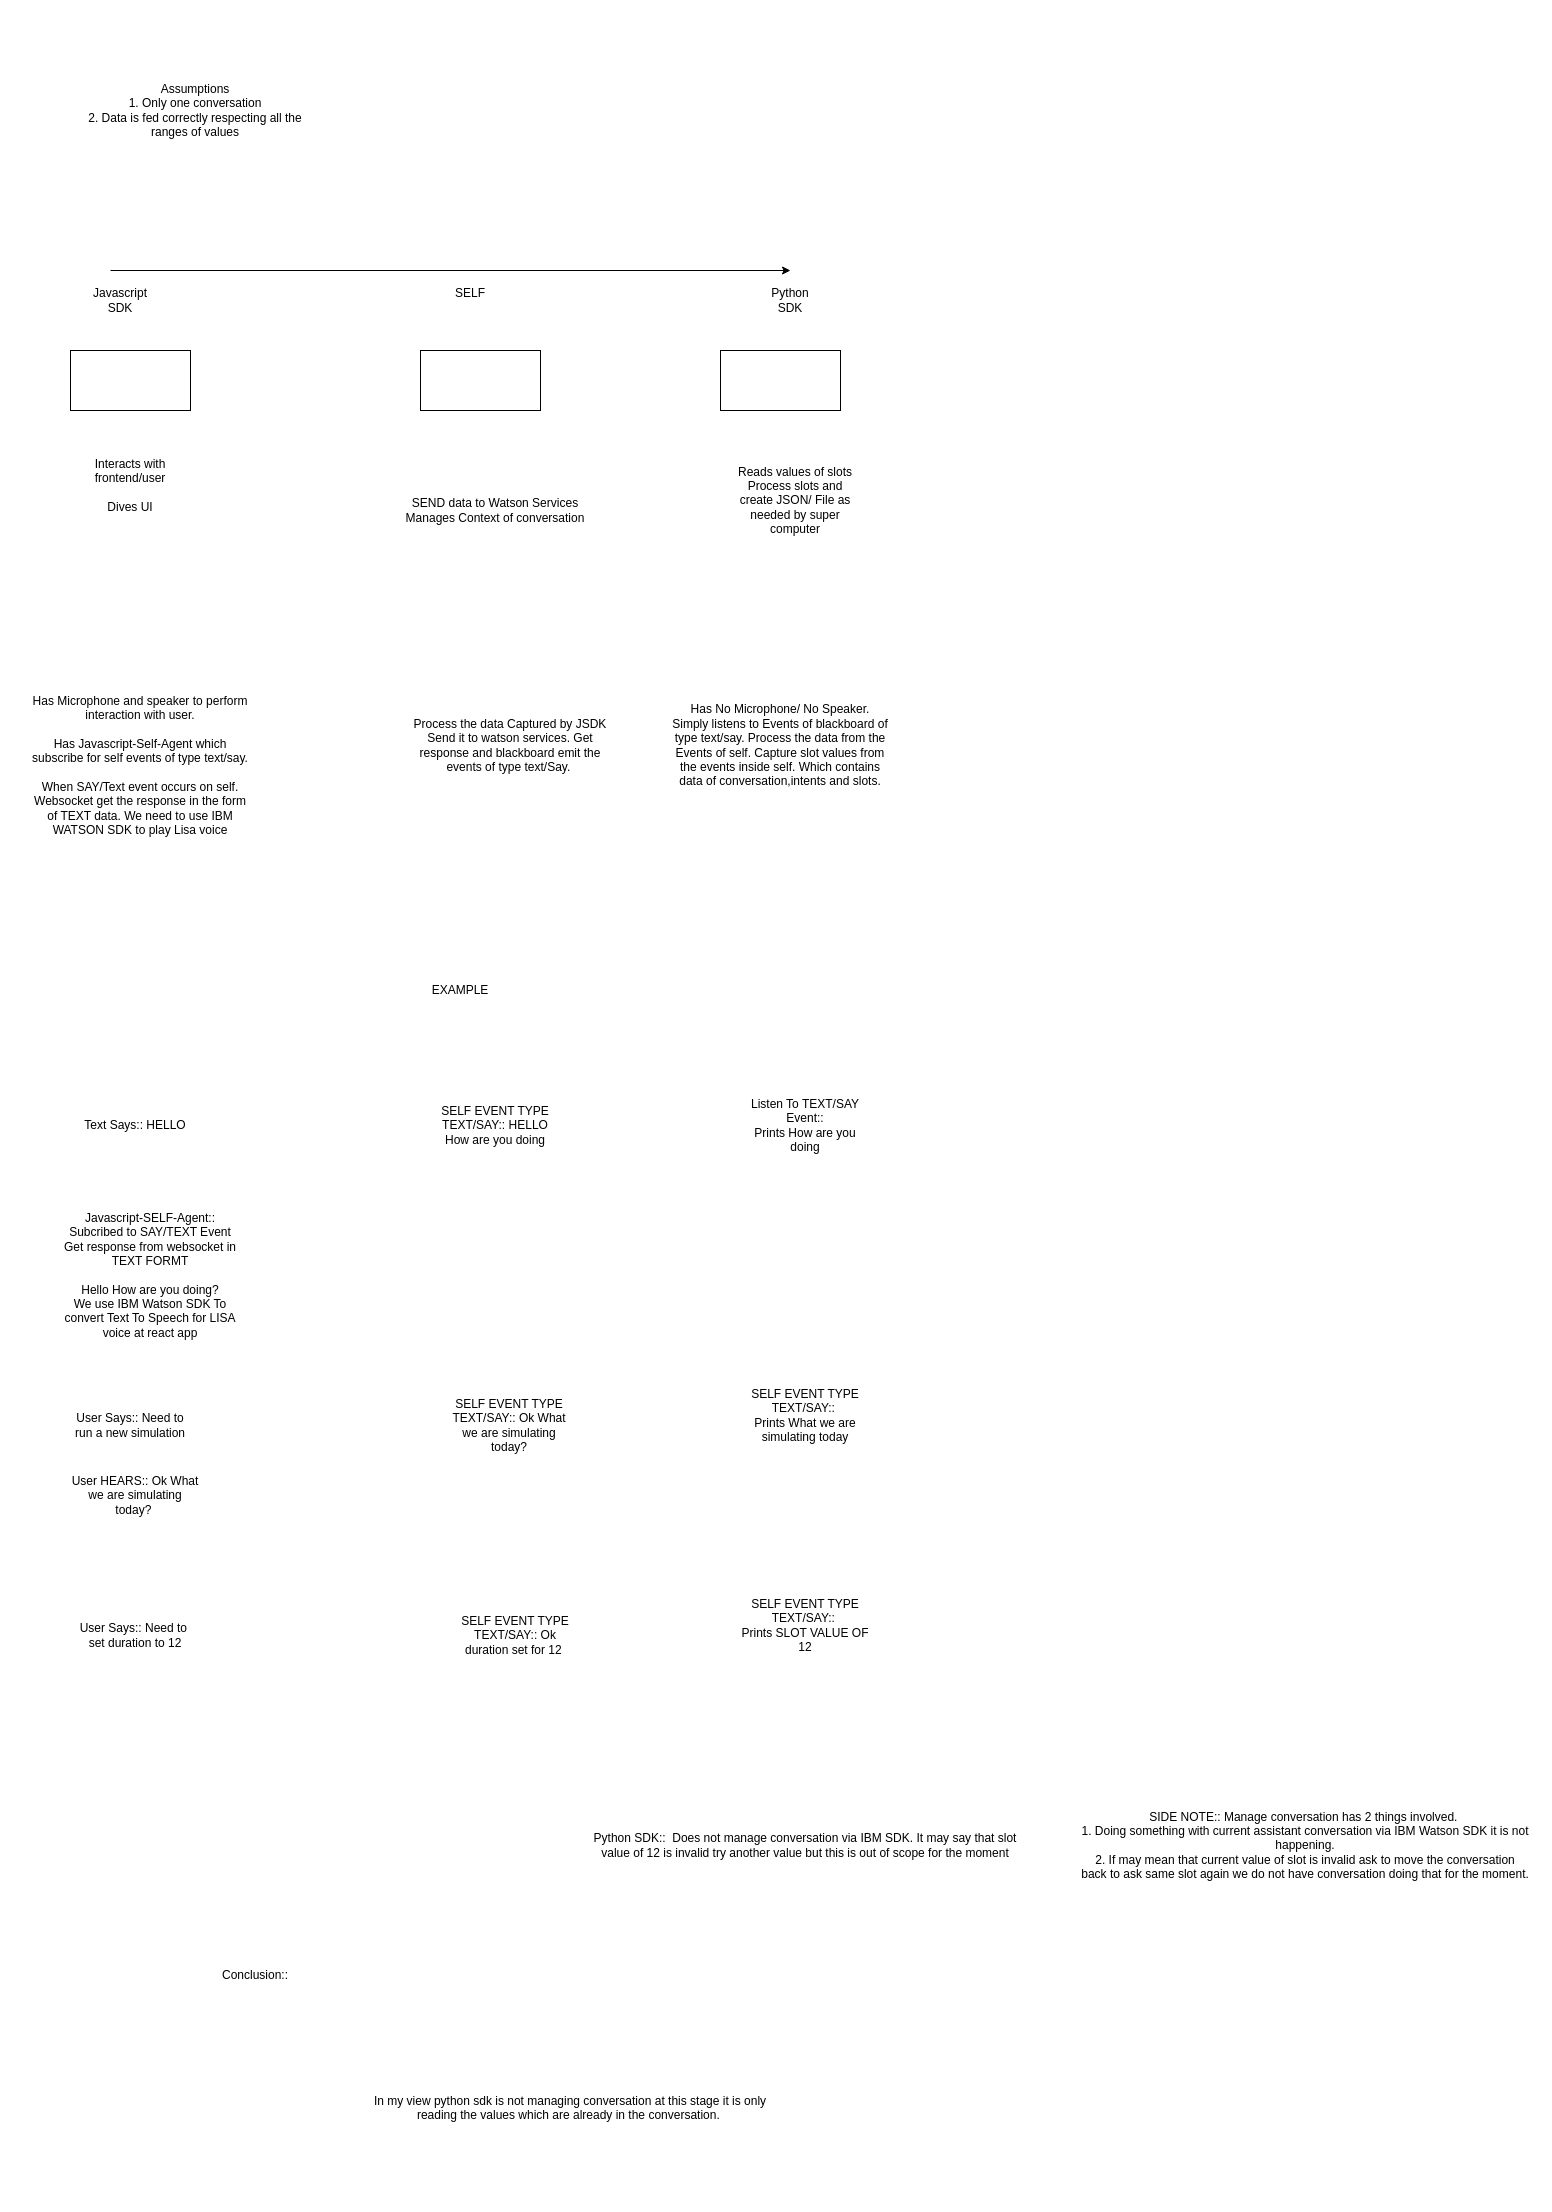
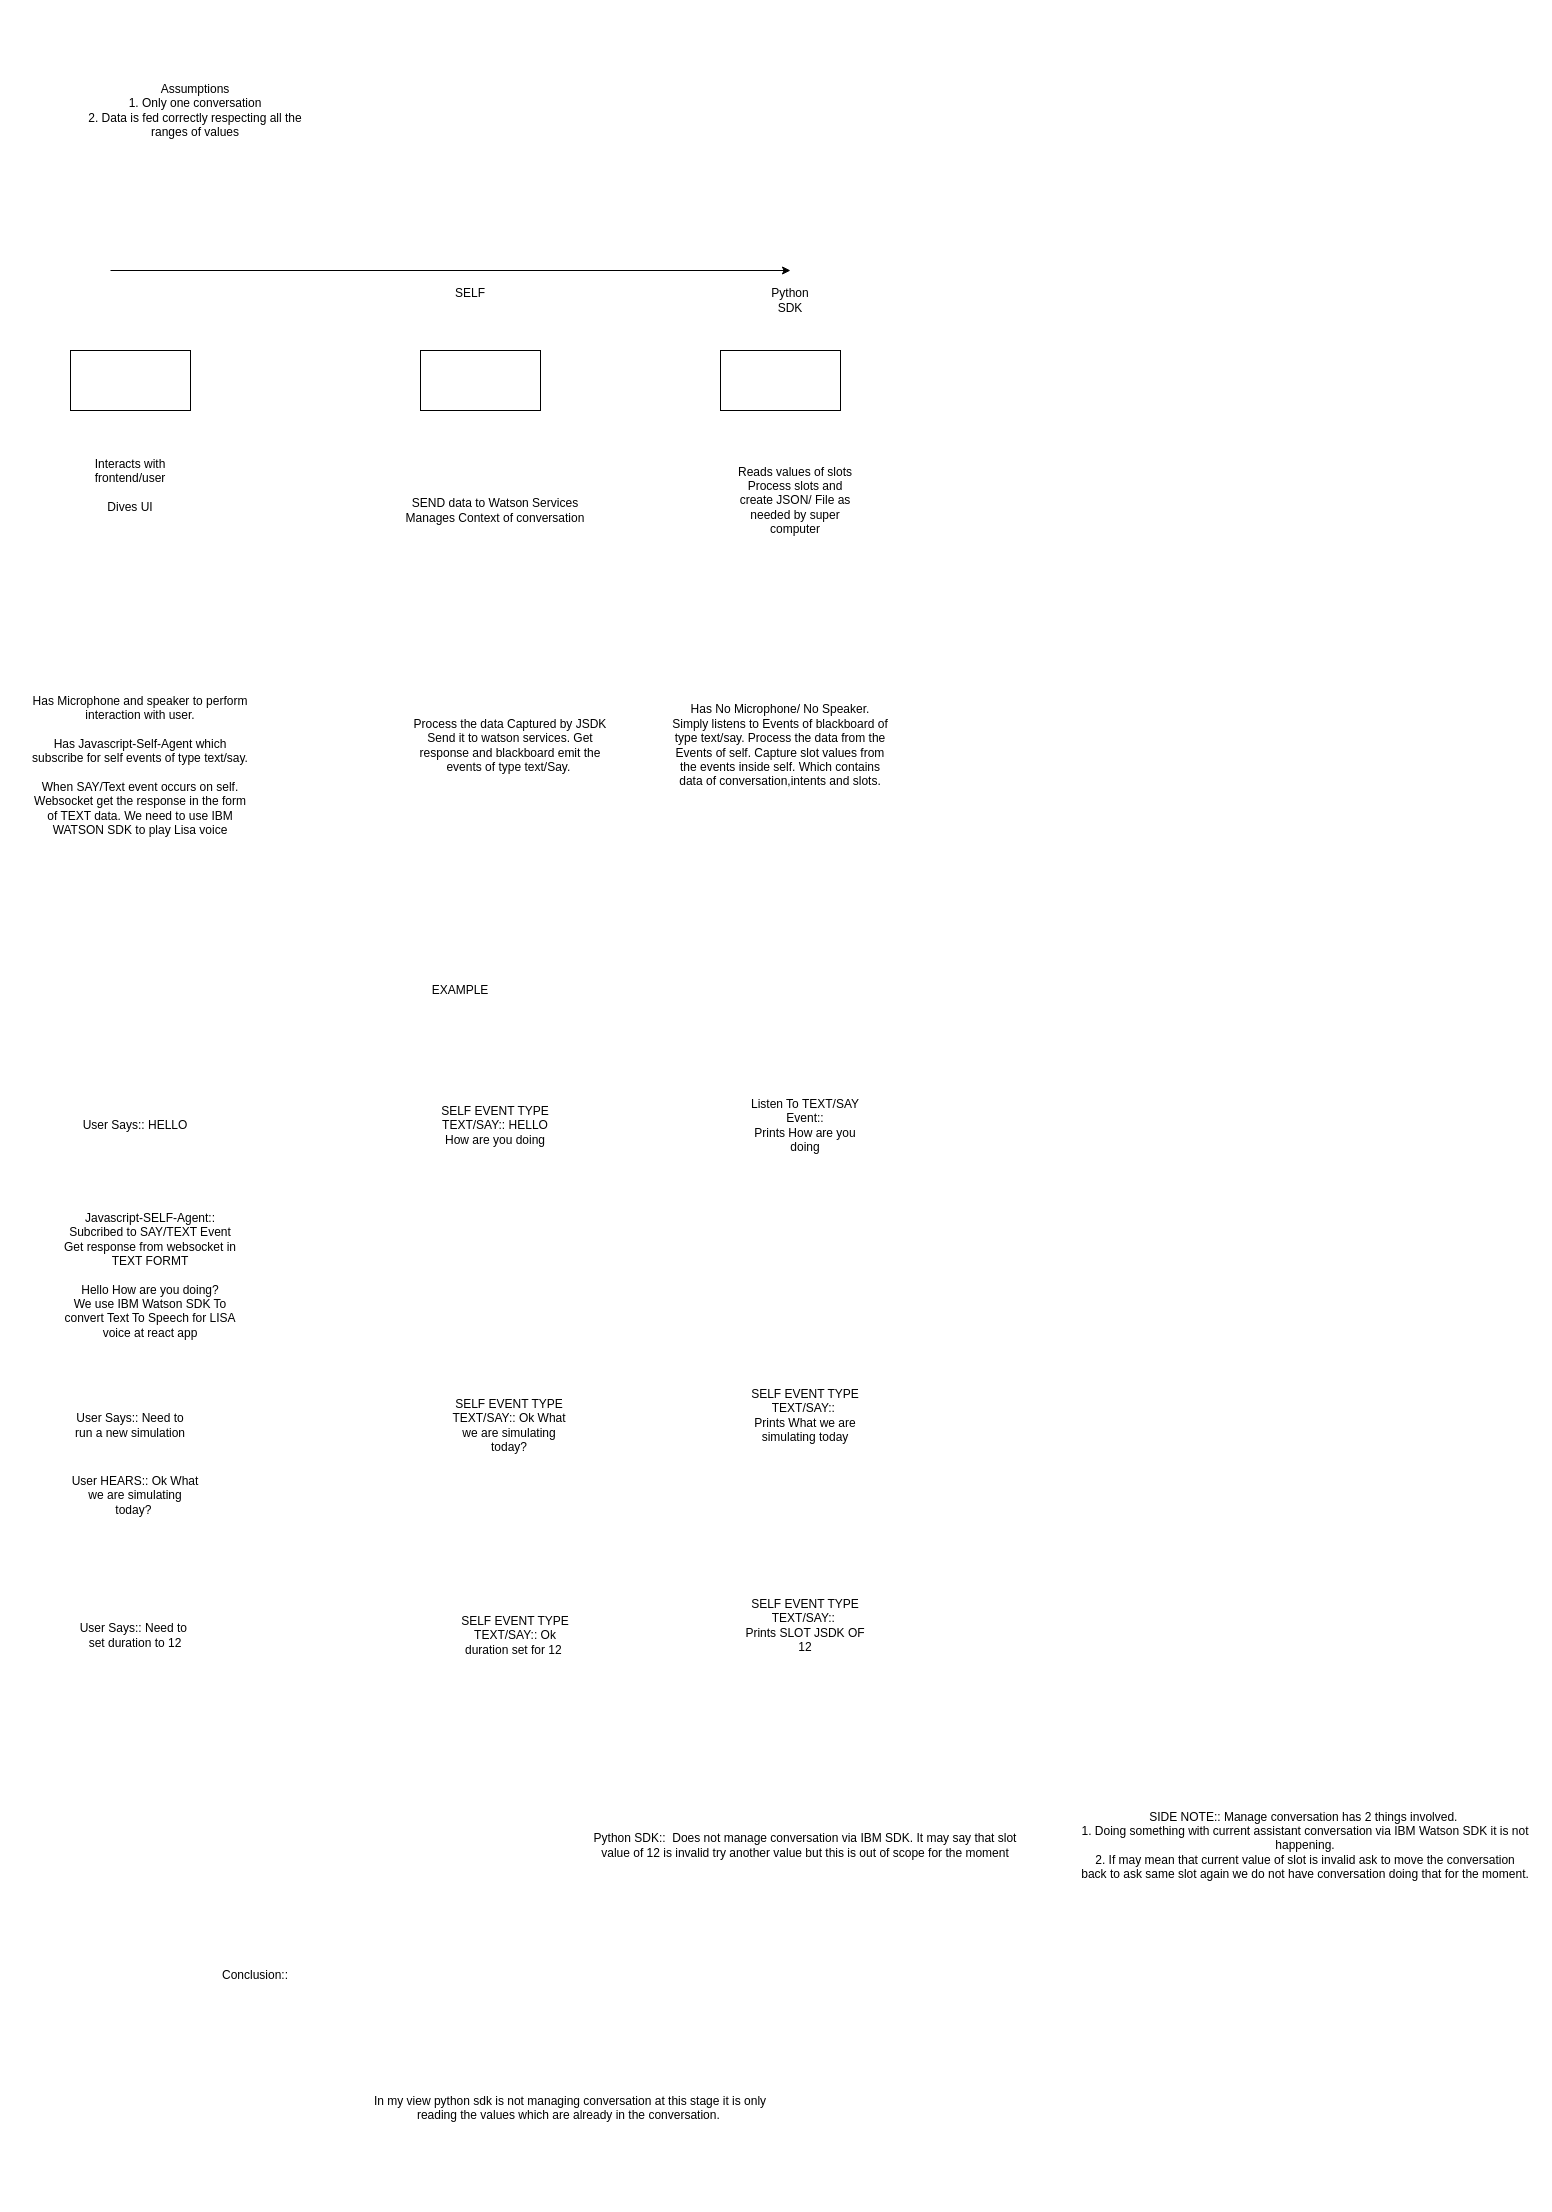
node "Javascript SDK": removed
node "Text Says:: HELLO": label "Text Says:: HELLO" -> "User Says:: HELLO"
node "SELF EVENT TYPE TEXT/SAY:: Prints SLOT VALUE OF 12": label "SELF EVENT TYPE TEXT/SAY:: Prints SLOT VALUE OF 12" -> "SELF EVENT TYPE TEXT/SAY:: Prints SLOT JSDK OF 12"
